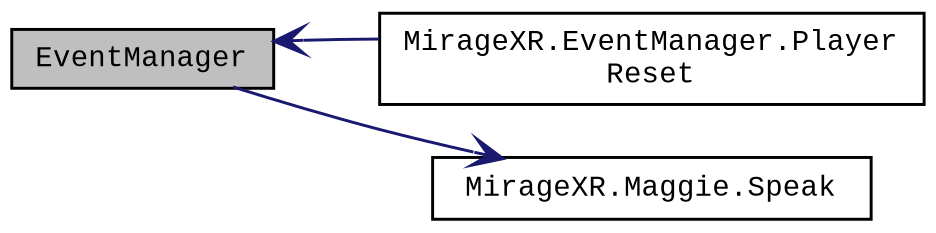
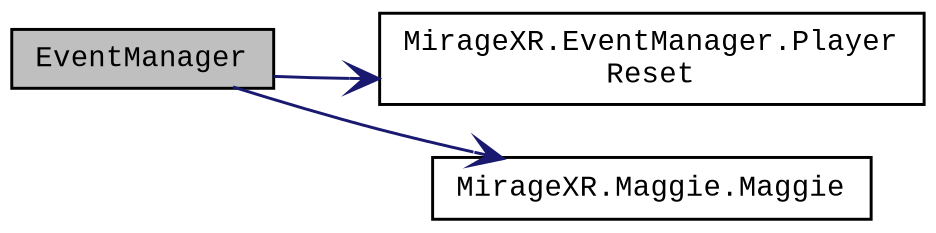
edge "MirageXR.EventManager.Player Reset" -> "EventManager": reversed
node "MirageXR.Maggie.Speak": label "MirageXR.Maggie.Speak" -> "MirageXR.Maggie.Maggie"
